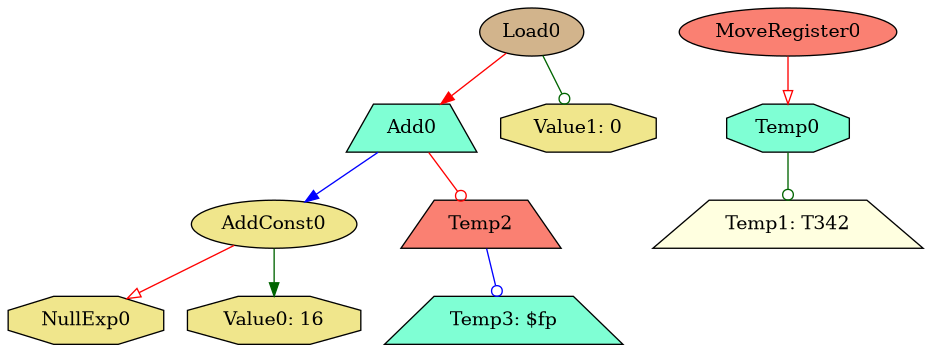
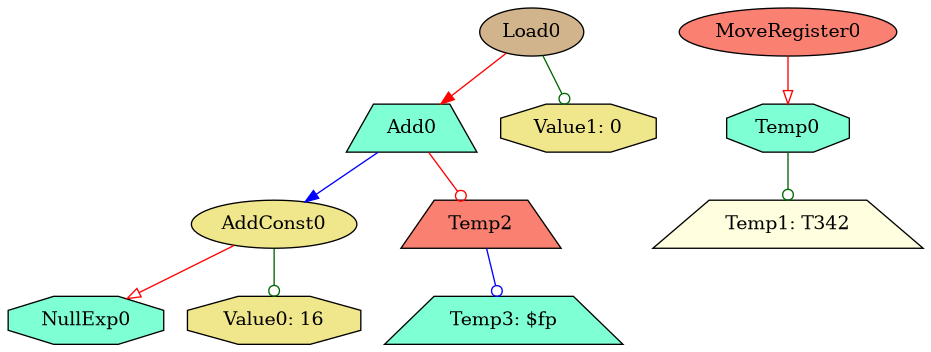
edge "AddConst0" -> "Value0: 16": arrowhead normal -> odot
node "NullExp0": fillcolor khaki -> aquamarine
